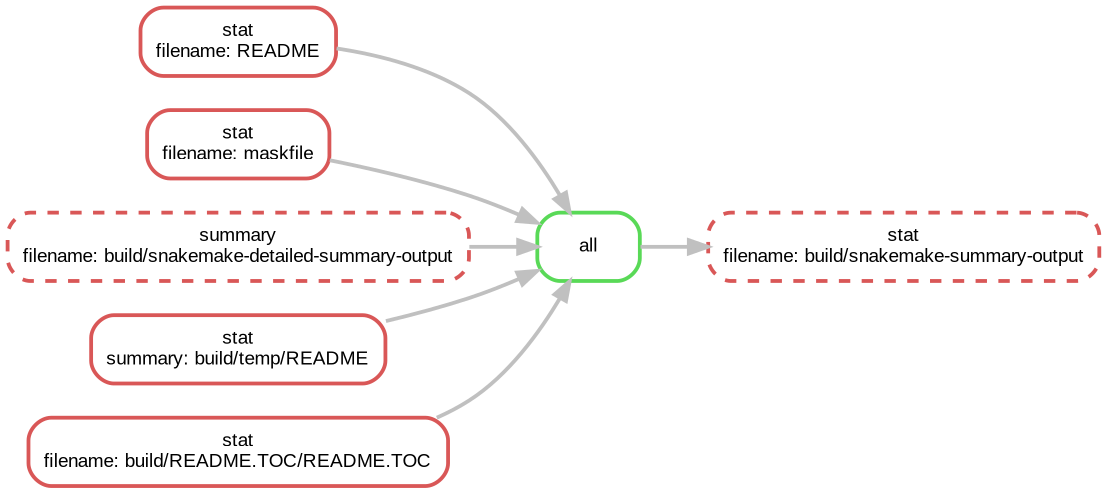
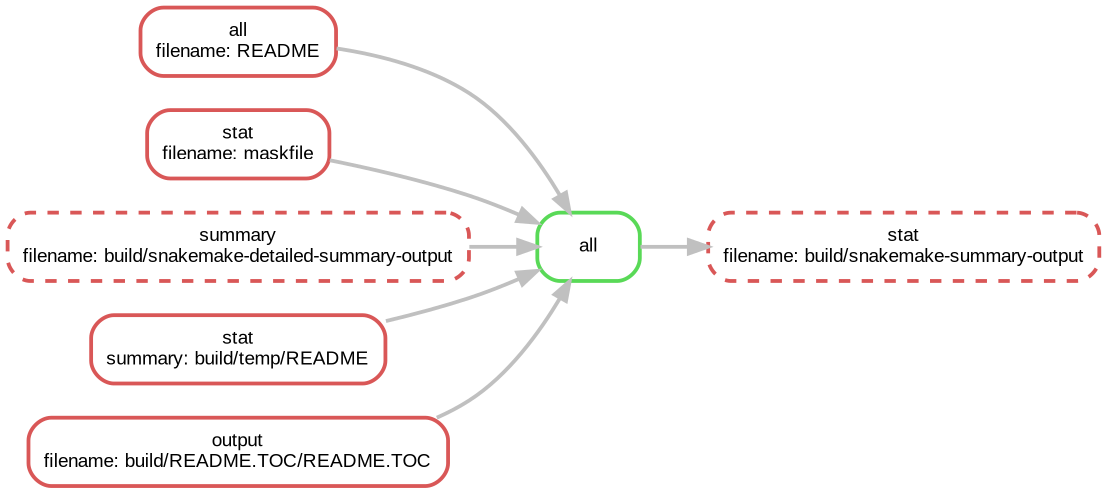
node "stat filename: README": label "stat filename: README" -> "all filename: README"
node "stat filename: build/README.TOC/README.TOC": label "stat filename: build/README.TOC/README.TOC" -> "output filename: build/README.TOC/README.TOC"
